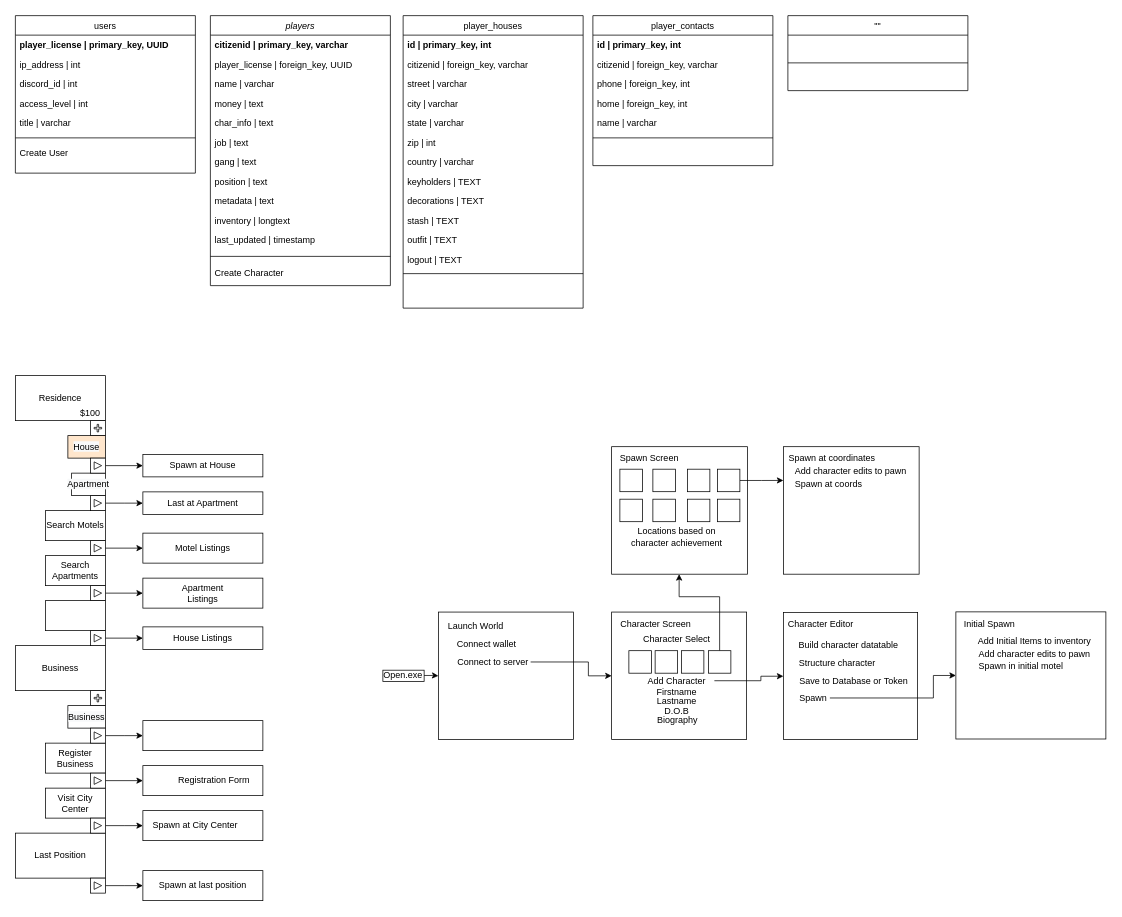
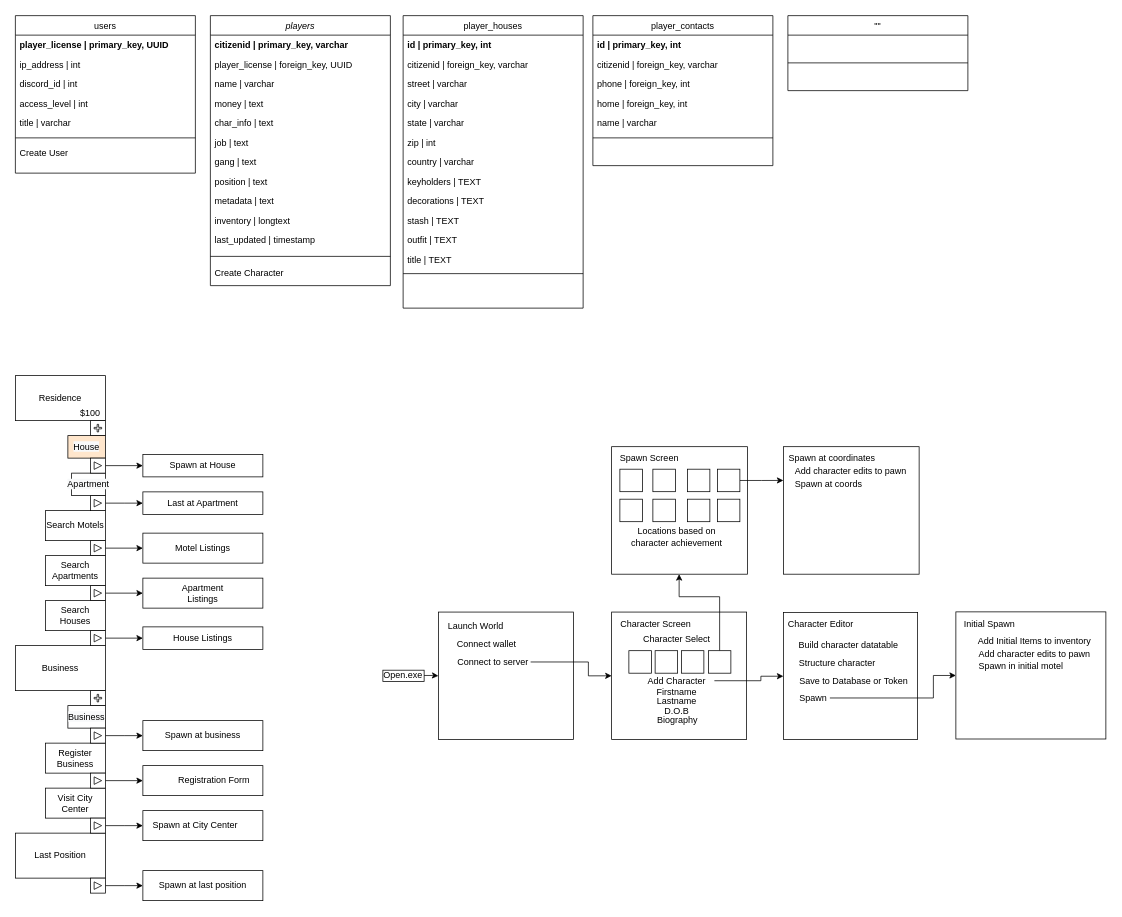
node "logout | TEXT": label "logout | TEXT" -> "title | TEXT"
node "Search Houses": added
node "Spawn at business": added
